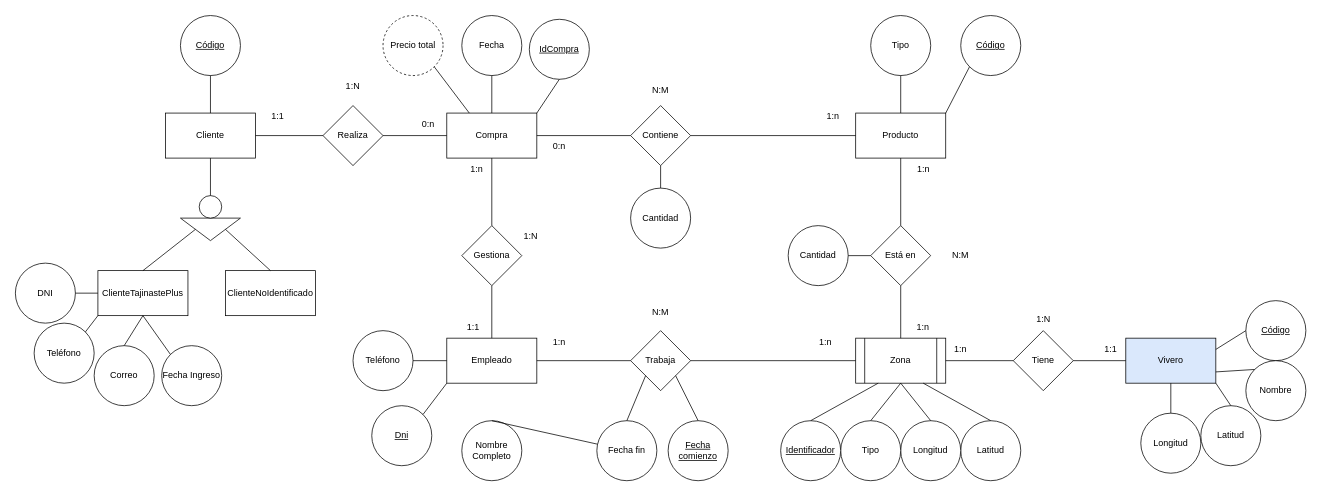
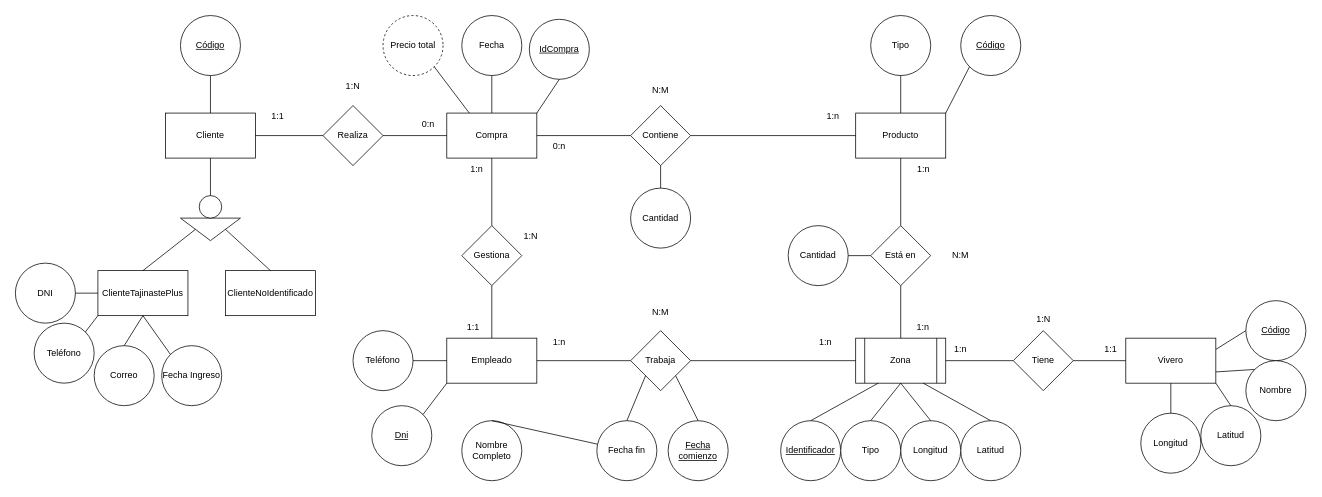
node "Vivero": fillcolor #dae8fc -> #ffffff
